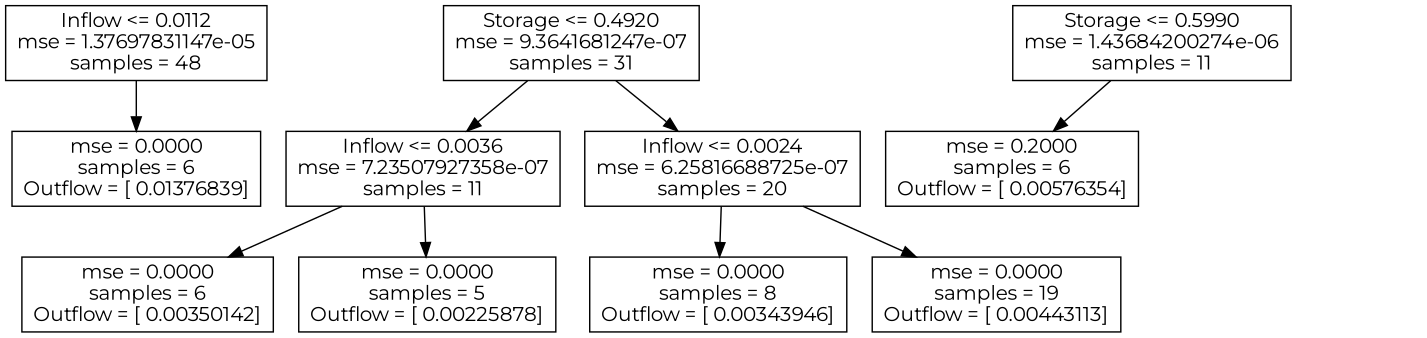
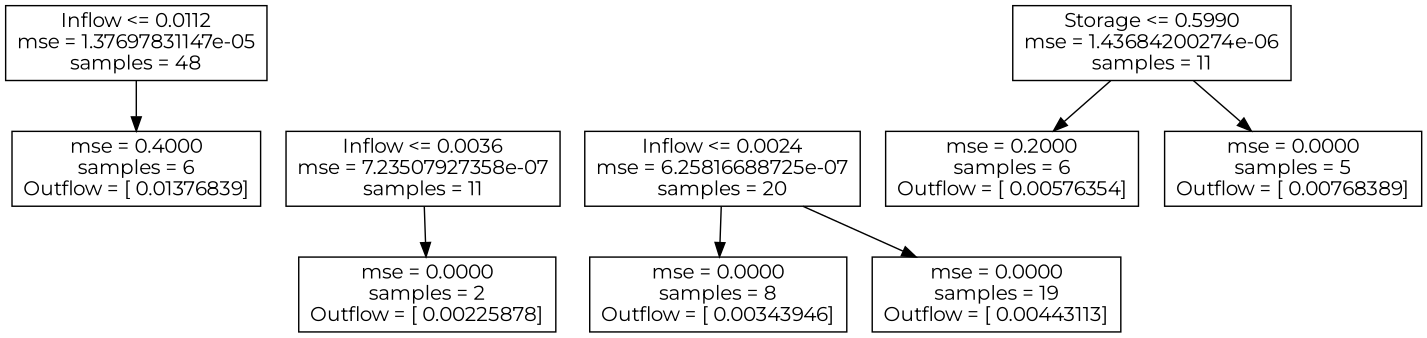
node "Storage <= 0.4920 mse = 9.3641681247e-07 samples = 31": removed
node "mse = 0.0000 samples = 6 Outflow = [ 0.01376839]": label "mse = 0.0000 samples = 6 Outflow = [ 0.01376839]" -> "mse = 0.4000 samples = 6 Outflow = [ 0.01376839]"
node "mse = 0.0000 samples = 5 Outflow = [ 0.00768389]": added
node "mse = 0.0000 samples = 6 Outflow = [ 0.00350142]": removed
node "mse = 0.0000 samples = 5 Outflow = [ 0.00225878]": label "mse = 0.0000 samples = 5 Outflow = [ 0.00225878]" -> "mse = 0.0000 samples = 2 Outflow = [ 0.00225878]"
